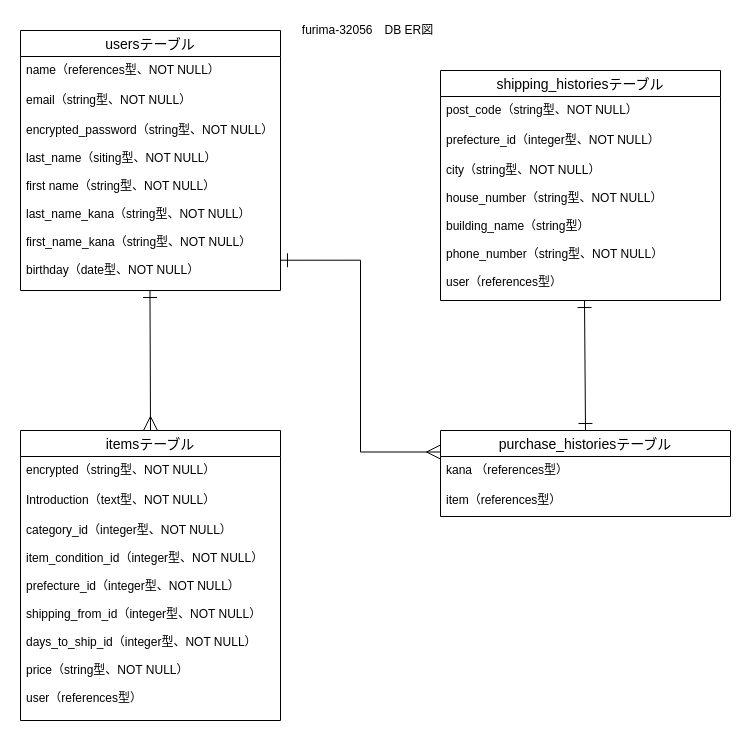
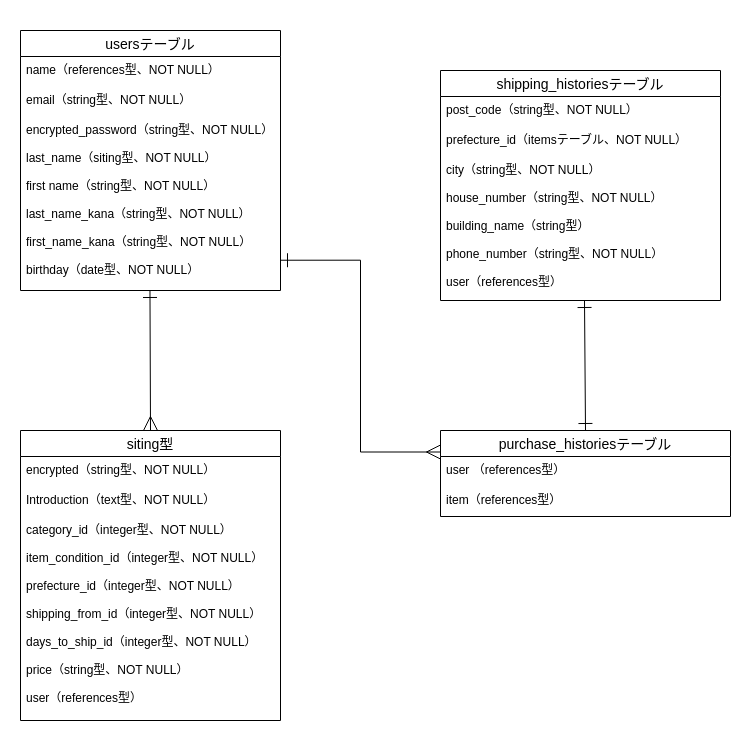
node "furima-32056 DB ER図": removed
node "prefecture_id（integer型、NOT NULL）": label "prefecture_id（integer型、NOT NULL）" -> "prefecture_id（itemsテーブル、NOT NULL）"
node "itemsテーブル": label "itemsテーブル" -> "siting型"
node "kana （references型）": label "kana （references型）" -> "user （references型）"
